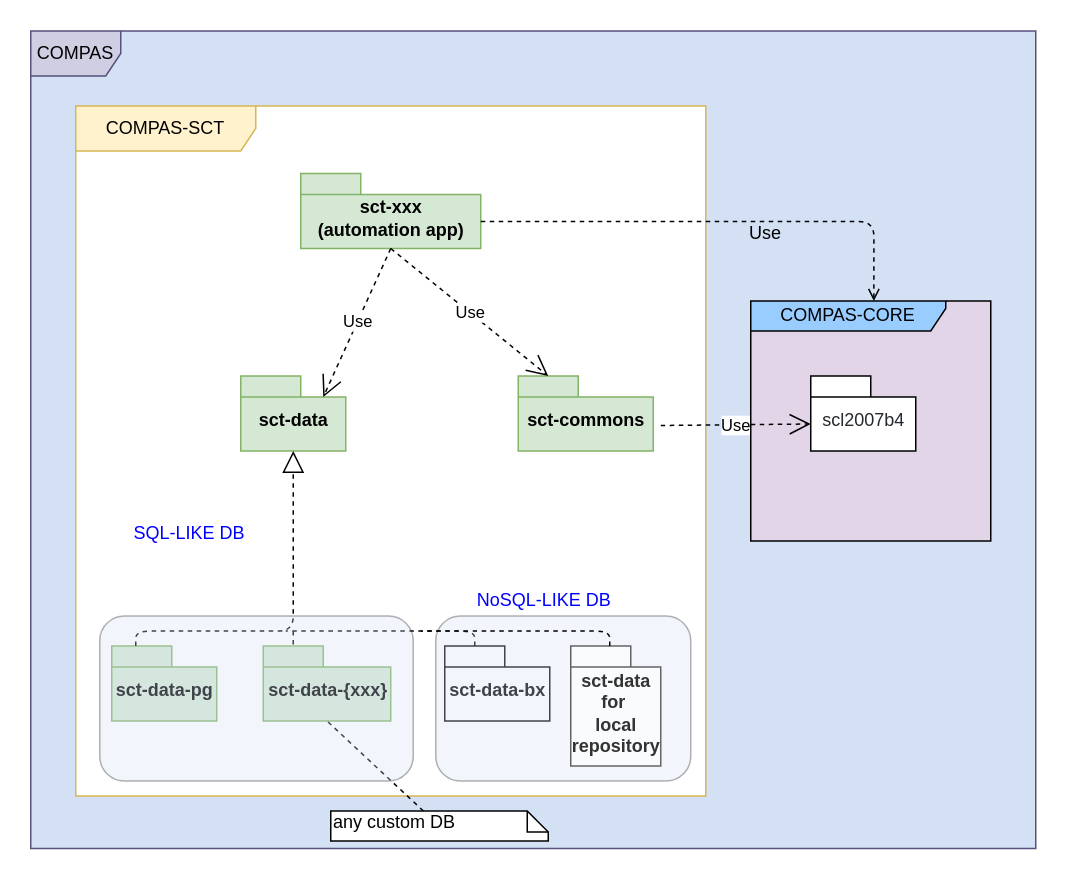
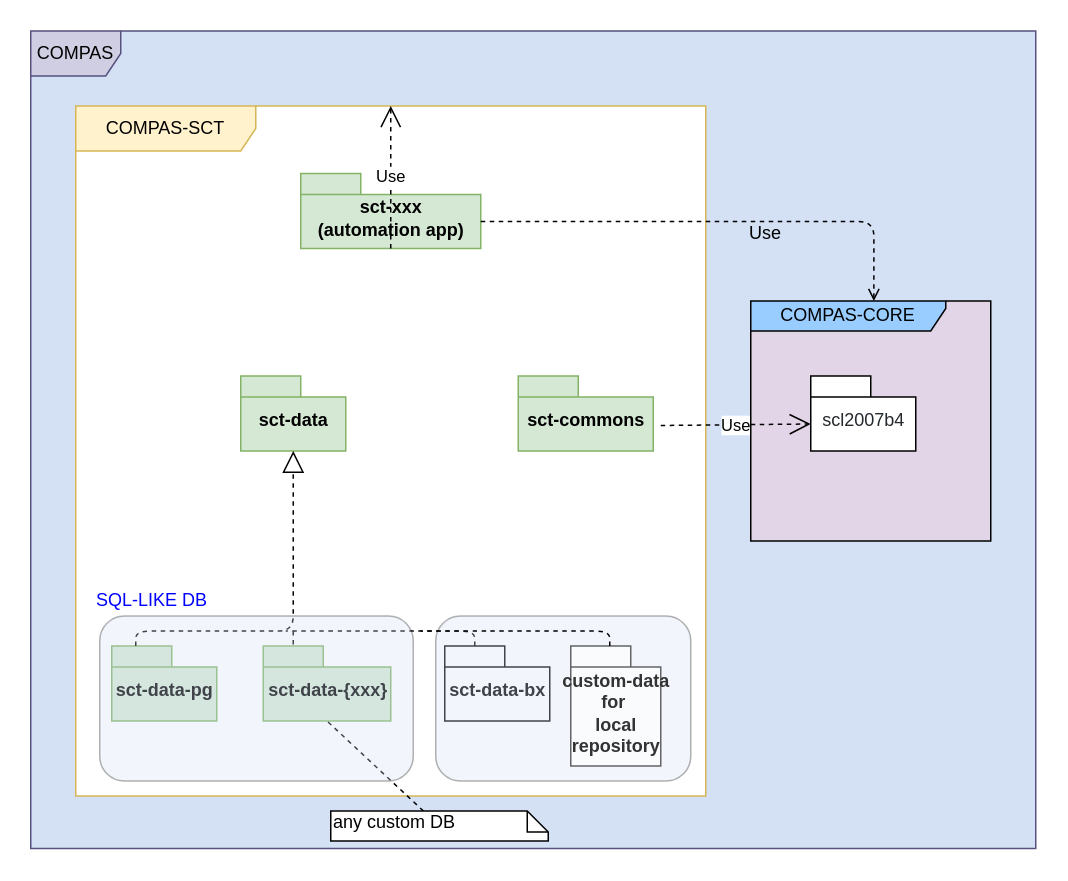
edge "sct-xxx (automation app)" -> "sct-commons": removed, label "Use"
edge "sct-xxx (automation app)" -> "sct-data": now "sct-xxx (automation app)" -> "COMPAS-SCT"
node "SQL-LIKE DB": moved (190, 533) -> (152, 601)
node "NoSQL-LIKE DB": removed
node "sct-data for local repository": label "sct-data for local repository" -> "custom-data for local repository"
